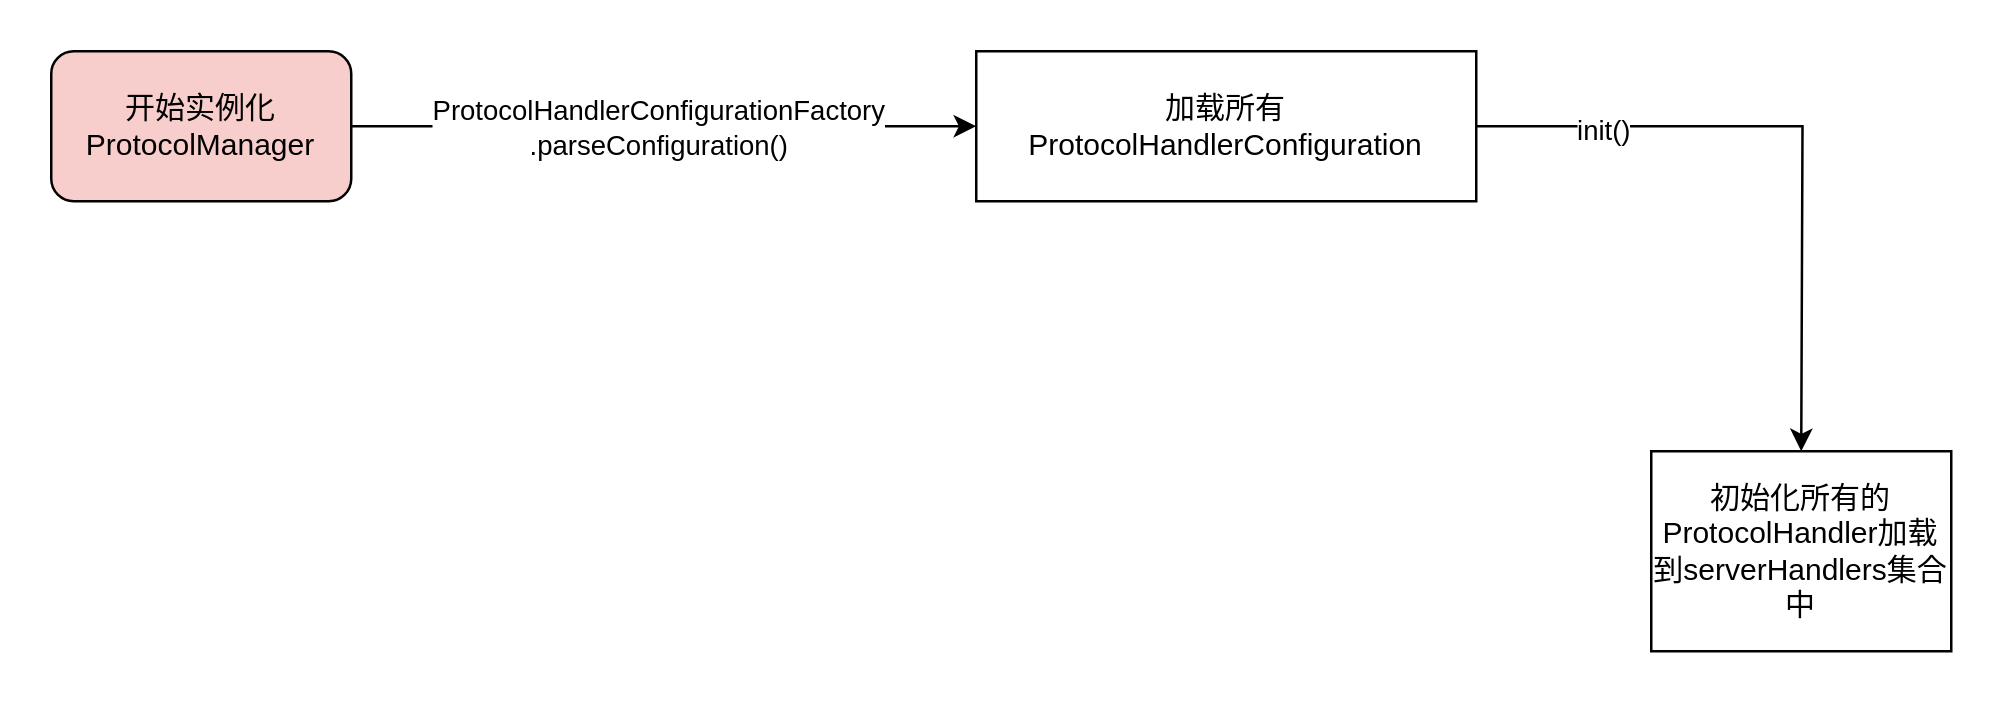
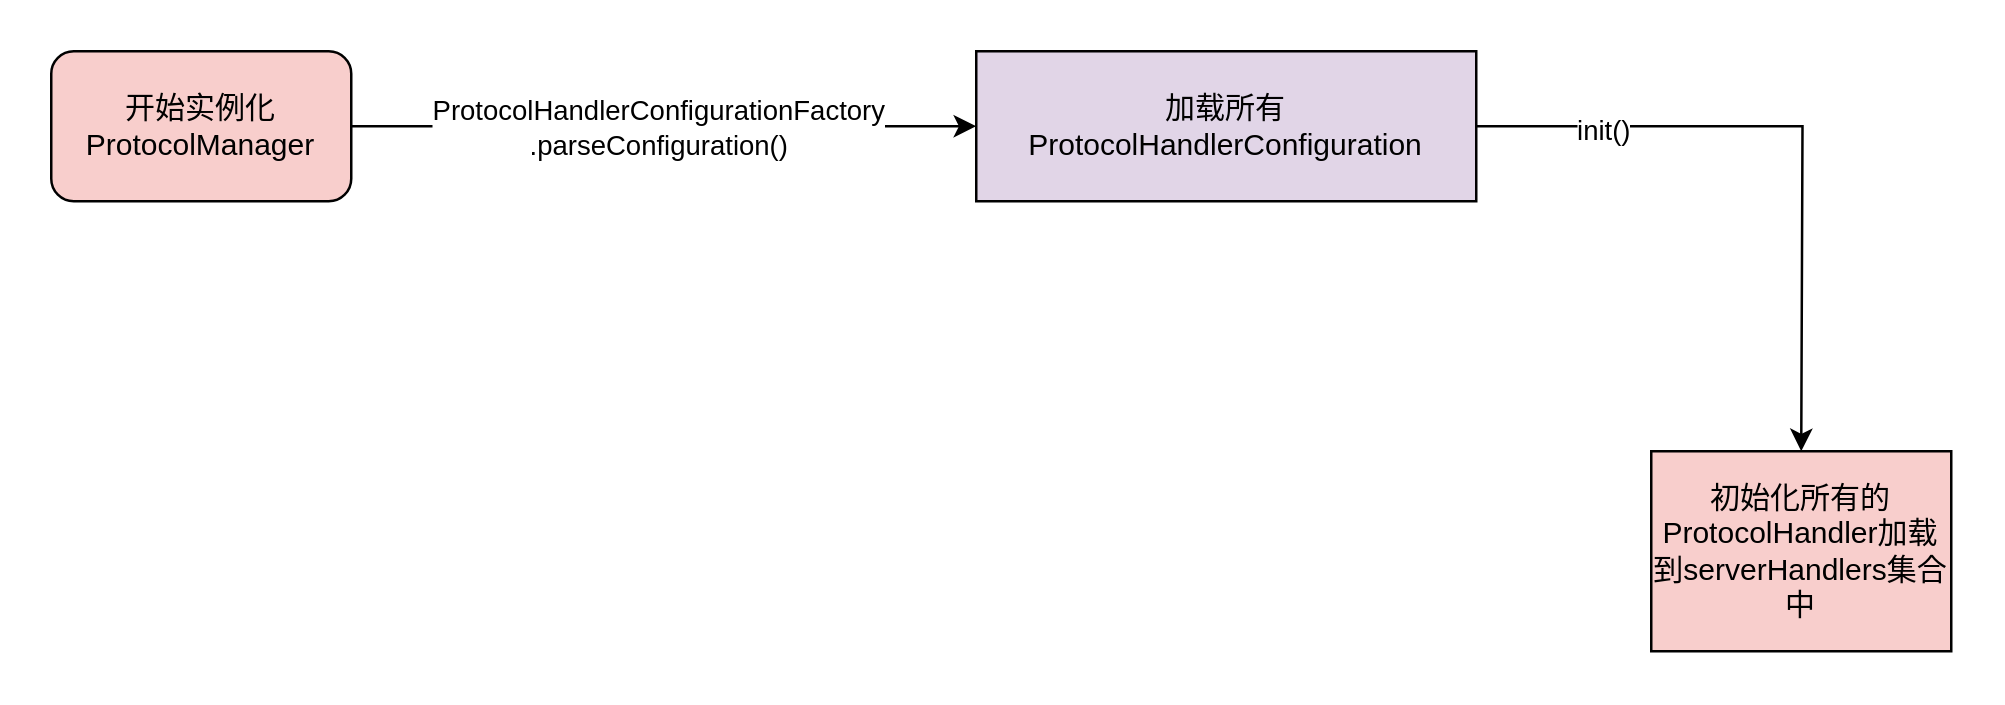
node "加载所有ProtocolHandlerConfiguration": fillcolor #ffffff -> #e1d5e7
node "初始化所有的ProtocolHandler加载到serverHandlers集合中": fillcolor #ffffff -> #f8cecc
